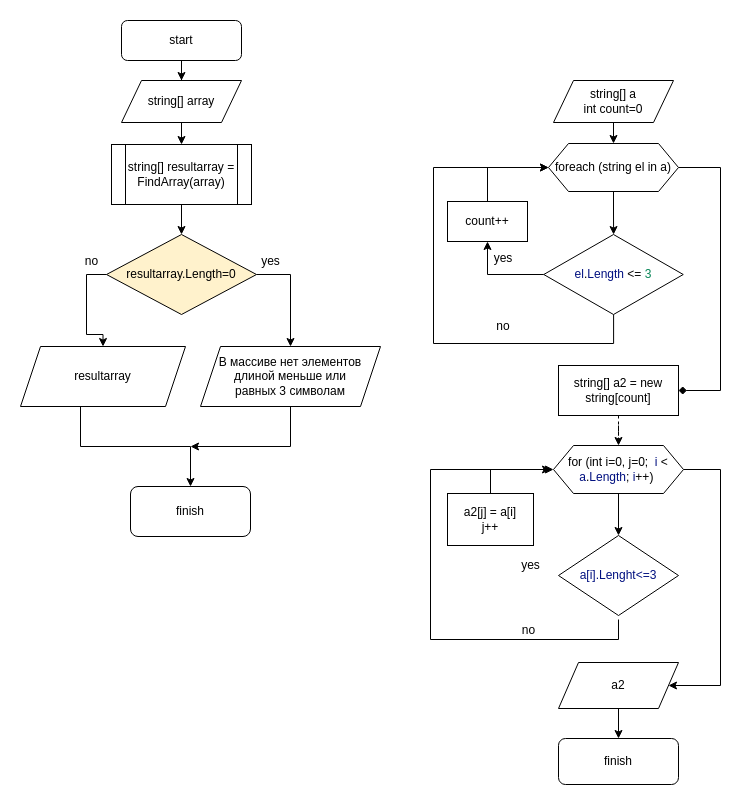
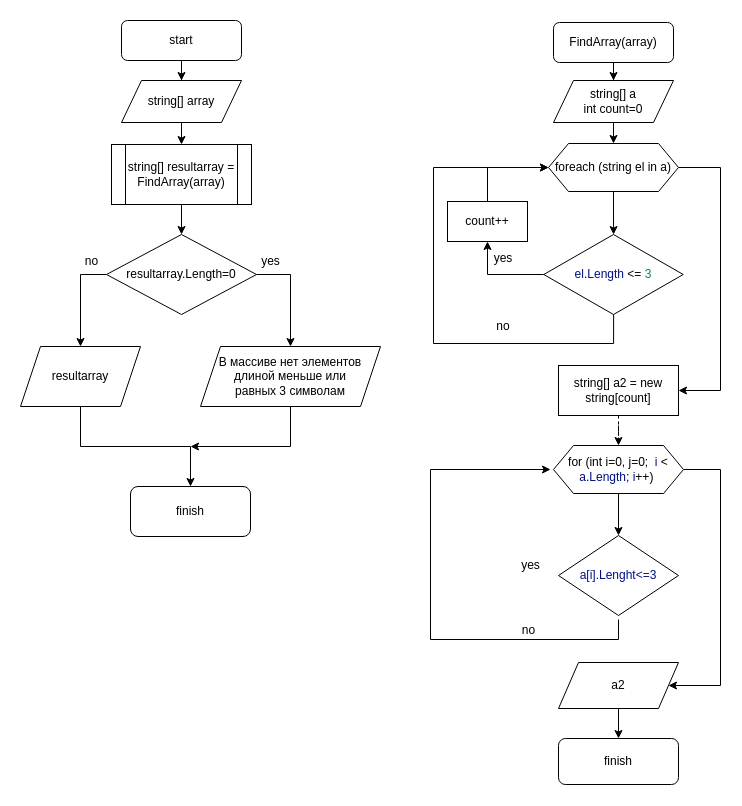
node "FindArray(array)": added
edge "FindArray(array)" -> "string[] a int count=0": added
node "resultarray.Length=0": fillcolor #fff2cc -> #ffffff
node "resultarray": size 165x60 -> 120x60
edge "foreach (string el in a)" -> "string[] a2 = new string[count]": arrowhead diamond -> classic
edge "a2[j] = a[i] j++" -> "for (int i=0, j=0; i < a.Length; i++)": removed
node "a2[j] = a[i] j++": removed
